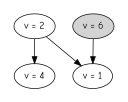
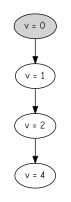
node "v = 6": label "v = 6" -> "v = 0"
edge "v = 2" -> "v = 1": reversed
